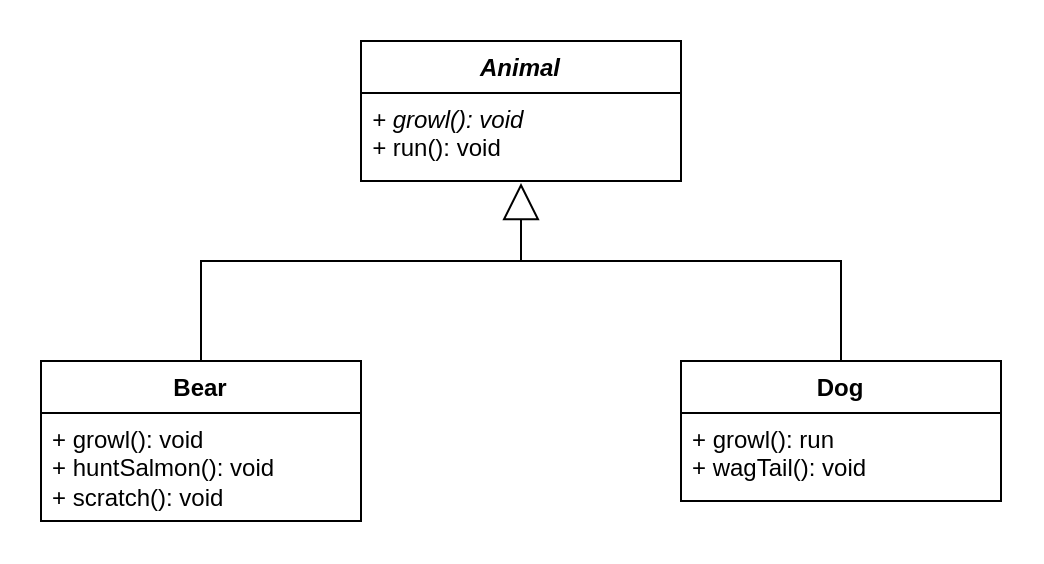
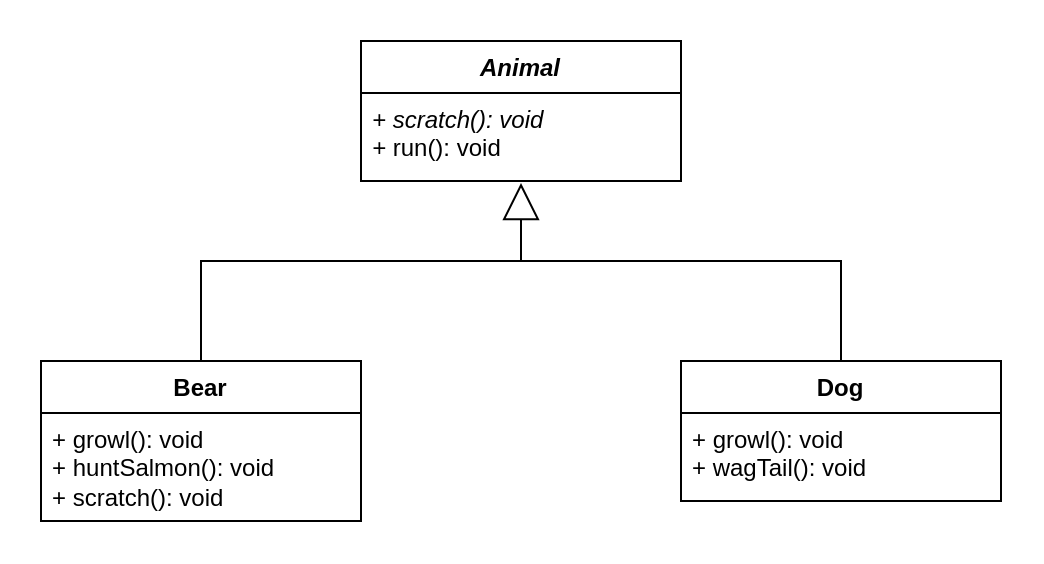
node "+ growl(): void + run(): void": label "+ growl(): void + run(): void" -> "+ scratch(): void + run(): void"
node "+ growl(): run + wagTail(): void": label "+ growl(): run + wagTail(): void" -> "+ growl(): void + wagTail(): void"
